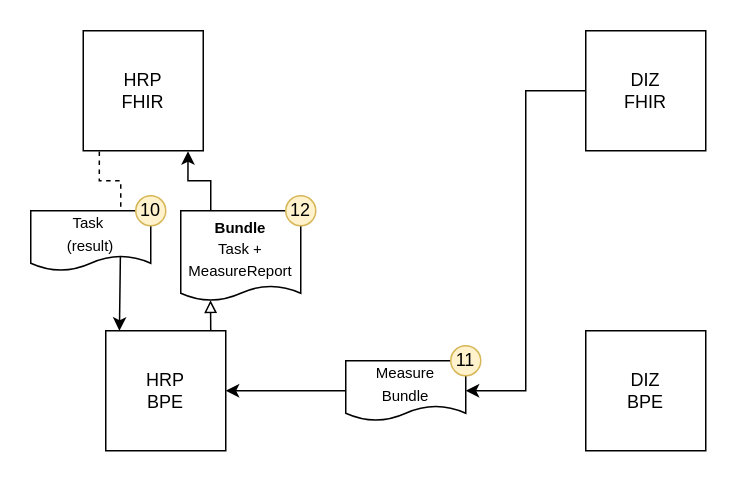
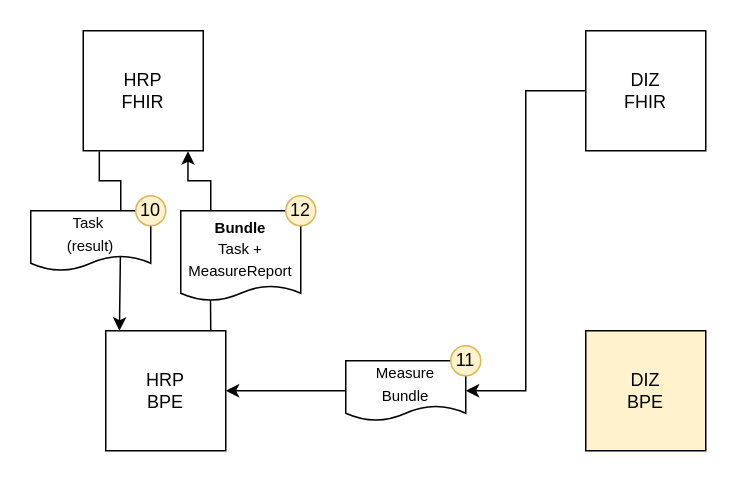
edge "HRP FHIR" -- "Task (result)": style dashed -> solid
edge "HRP BPE" -> "Bundle Task + MeasureReport": arrowhead block -> none
node "DIZ BPE": fillcolor #ffffff -> #fff2cc
